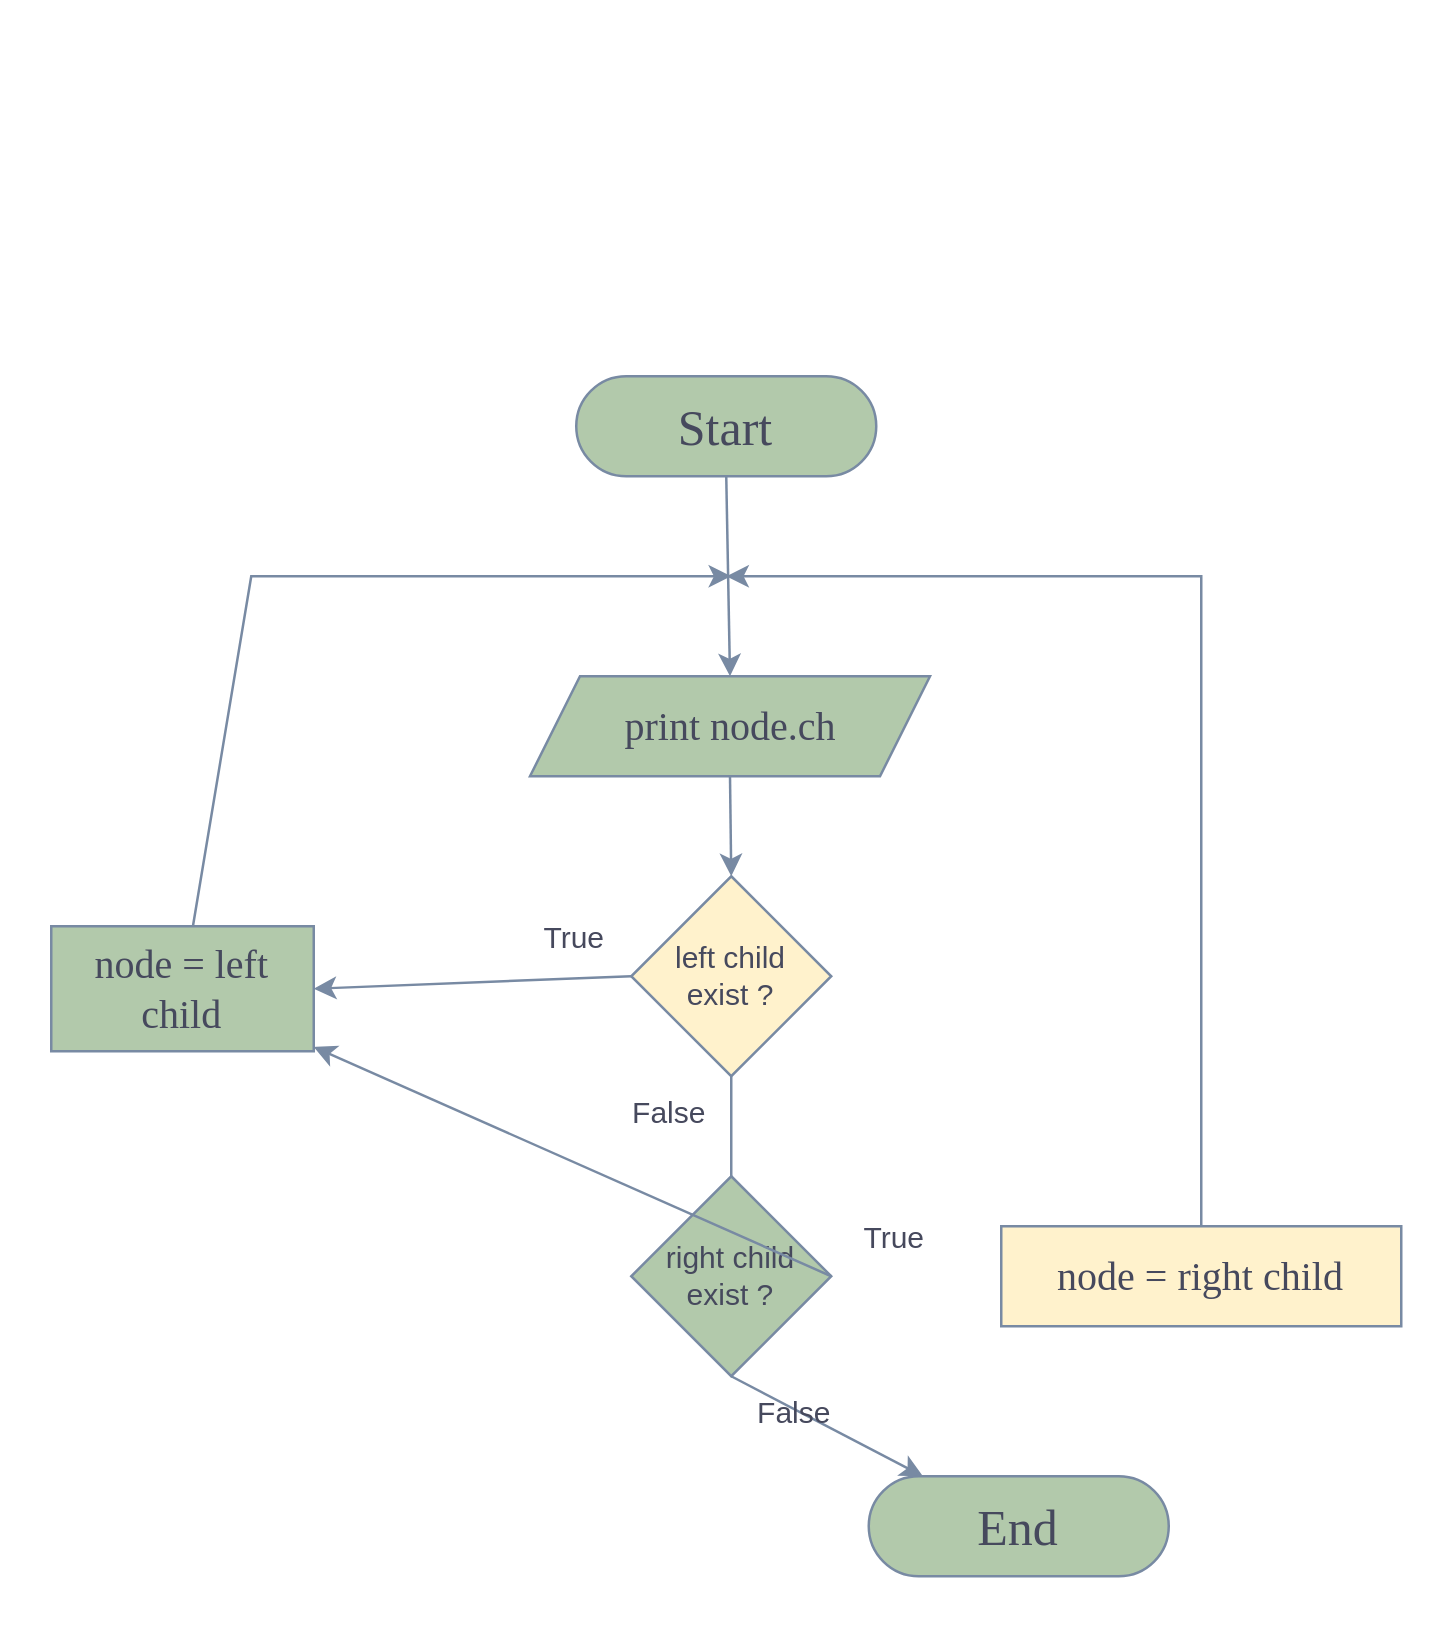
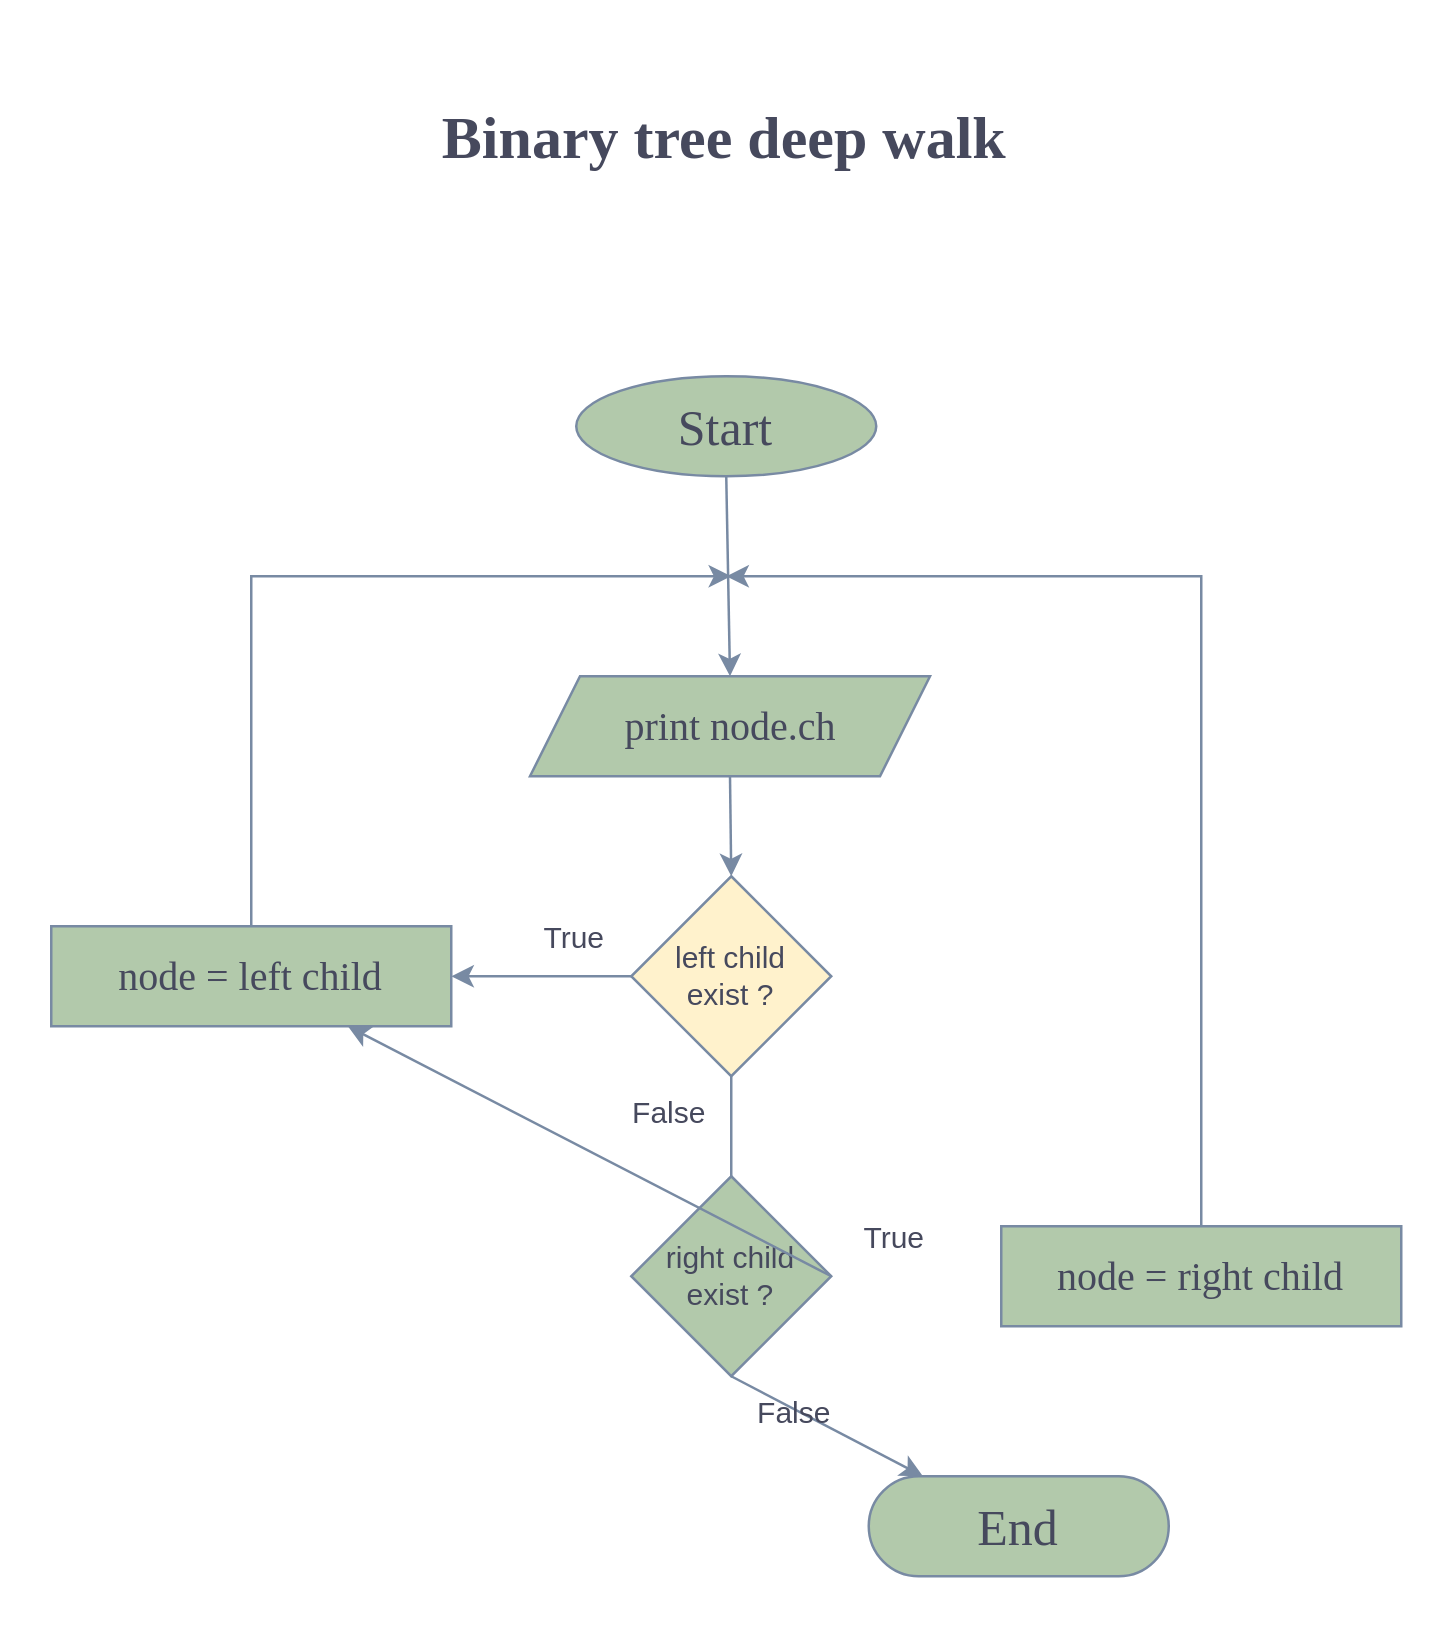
node "Binary tree deep walk": added
node "Start": shape rounded rectangle -> ellipse
node "node = left child": size 263x125 -> 400x100
node "node = right child": fillcolor #fff2cc -> #b2c9ab
